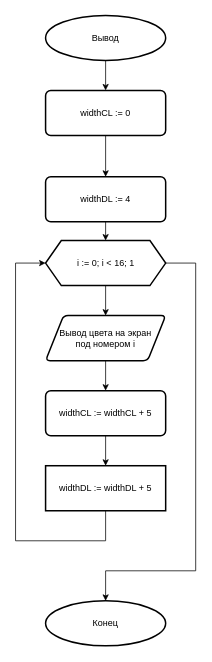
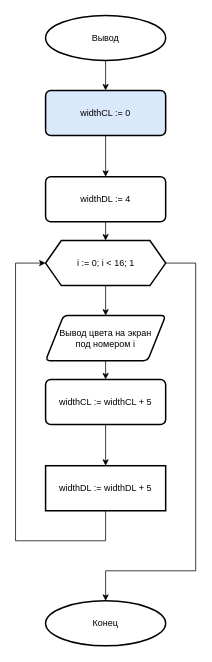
node "widthCL := 0": fillcolor #ffffff -> #dae8fc
node "widthCL := widthCL + 5": moved (105, 413) -> (105, 402)
